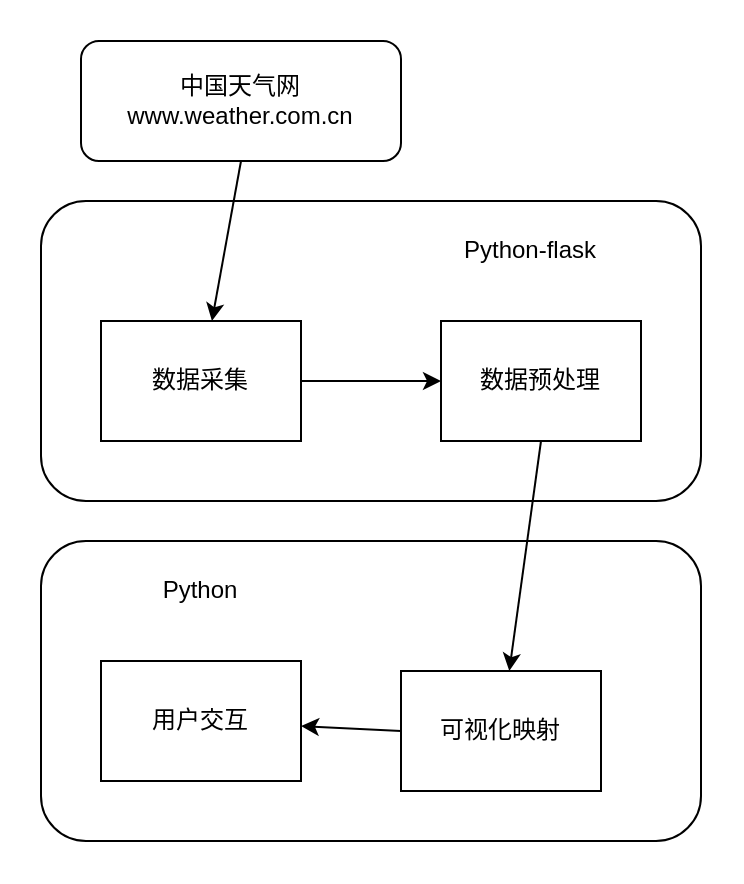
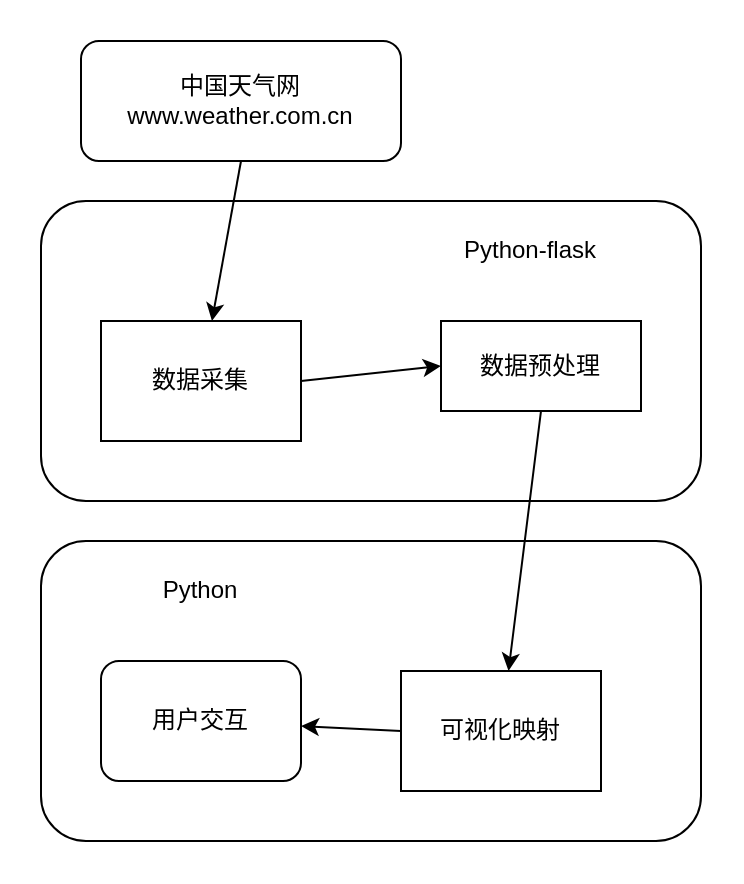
node "数据预处理": size 200x120 -> 200x90
node "用户交互": shape rectangle -> rounded rectangle
